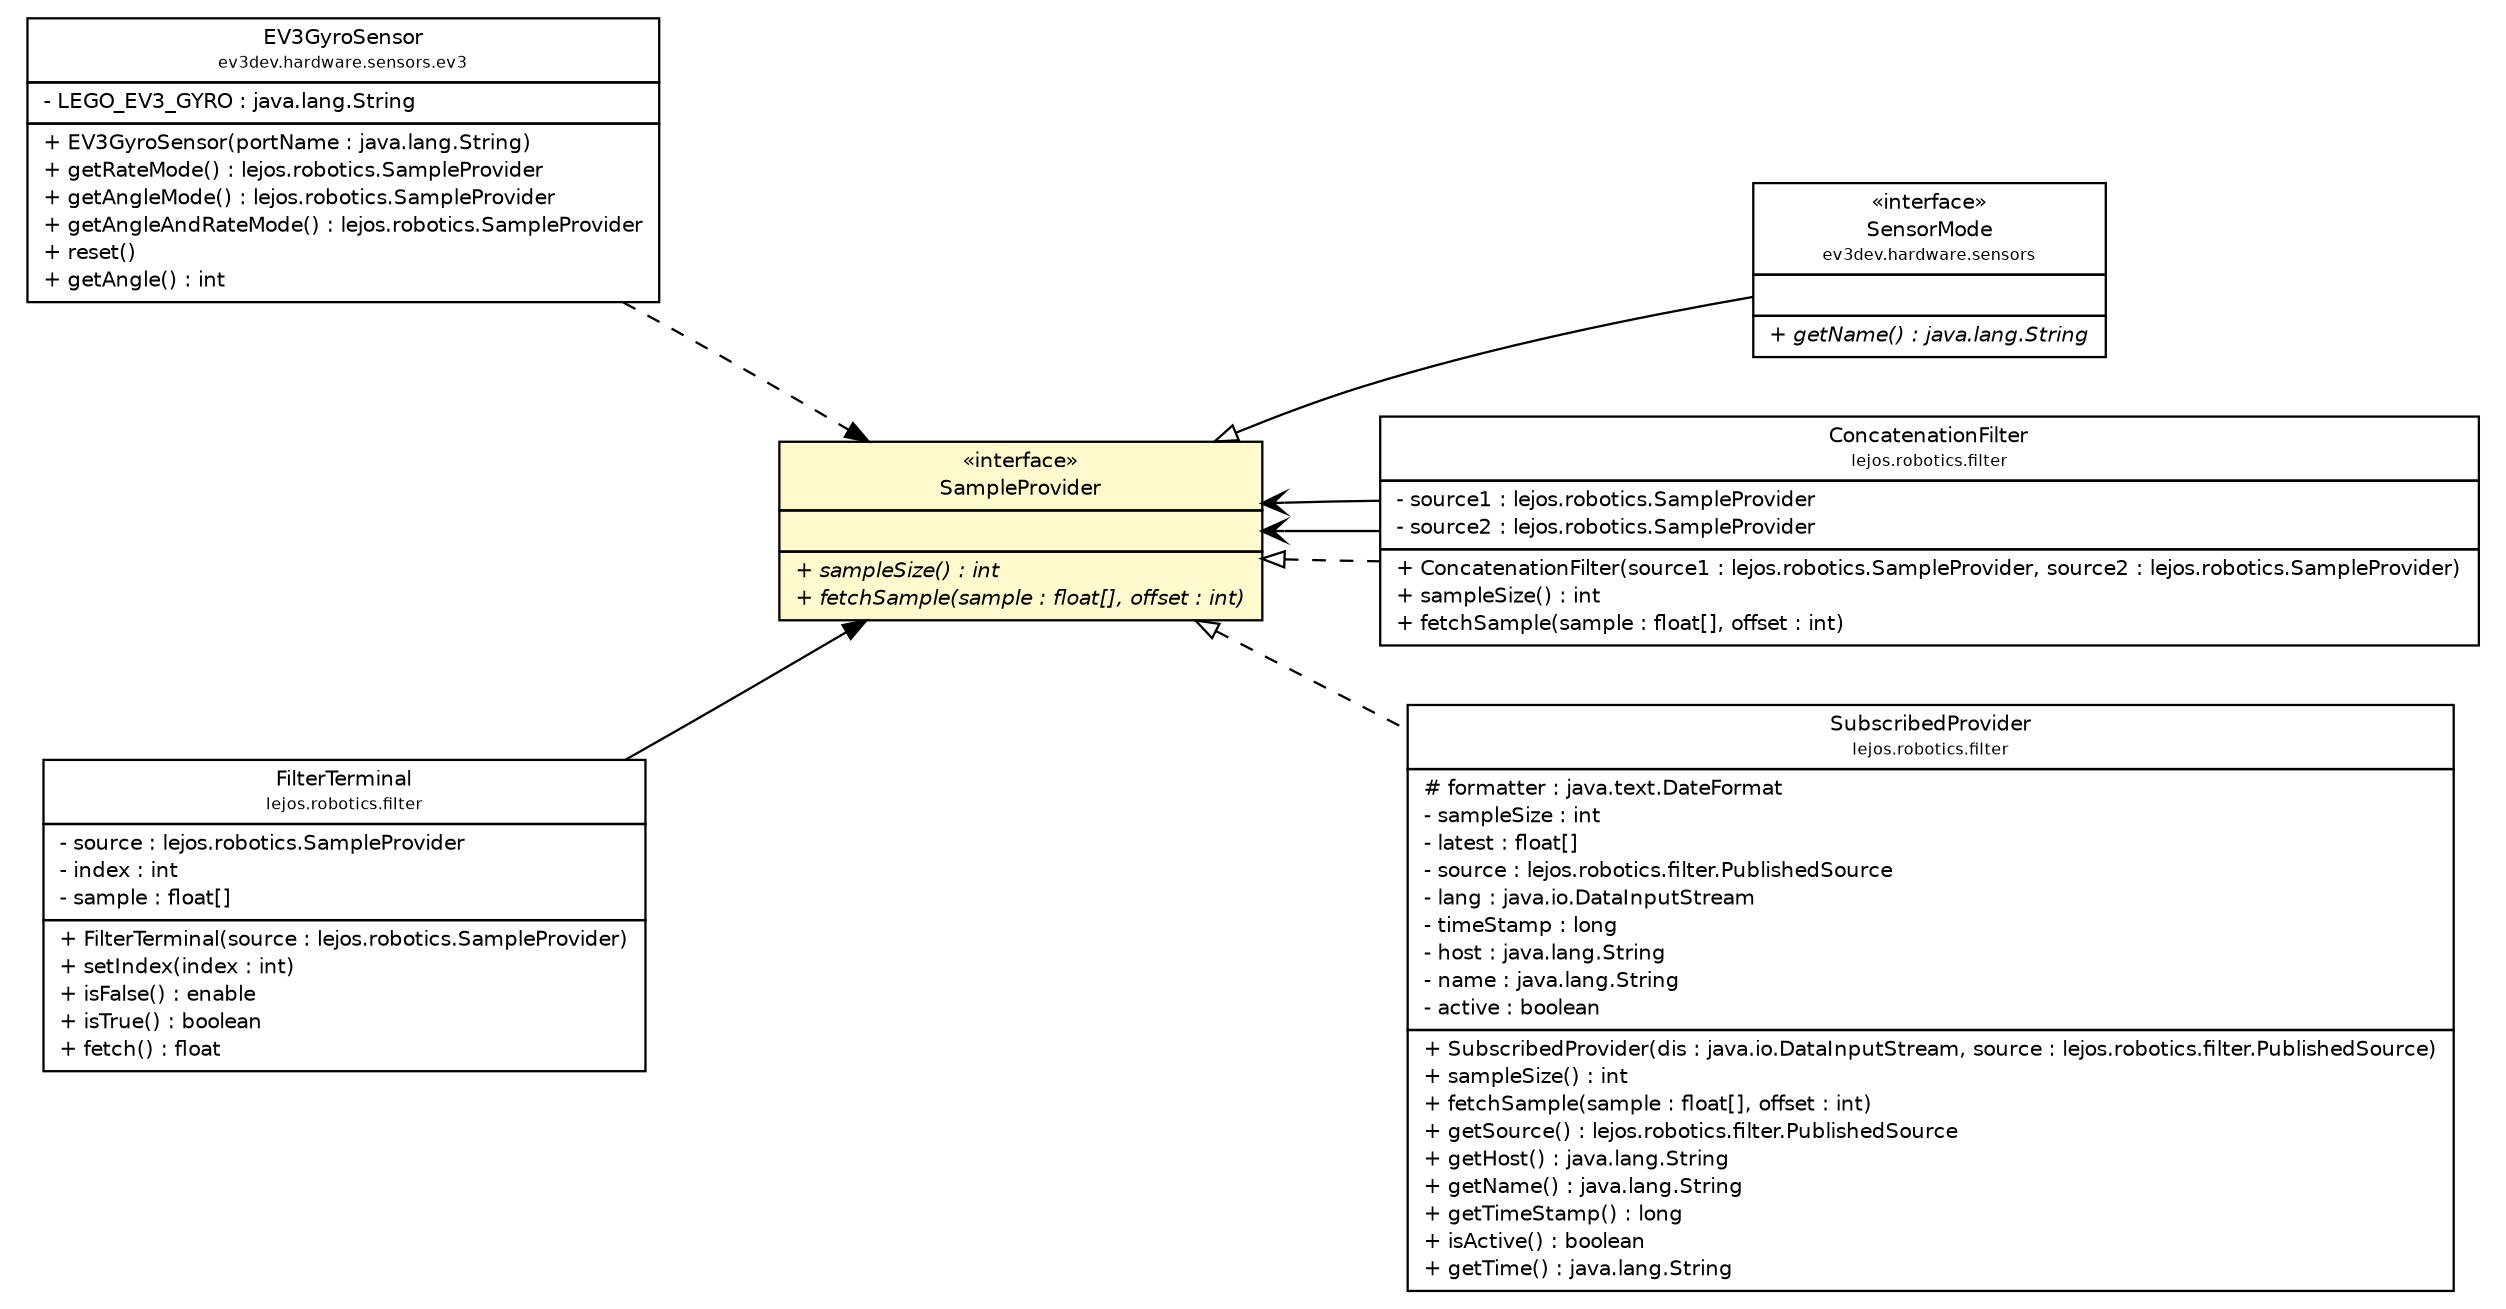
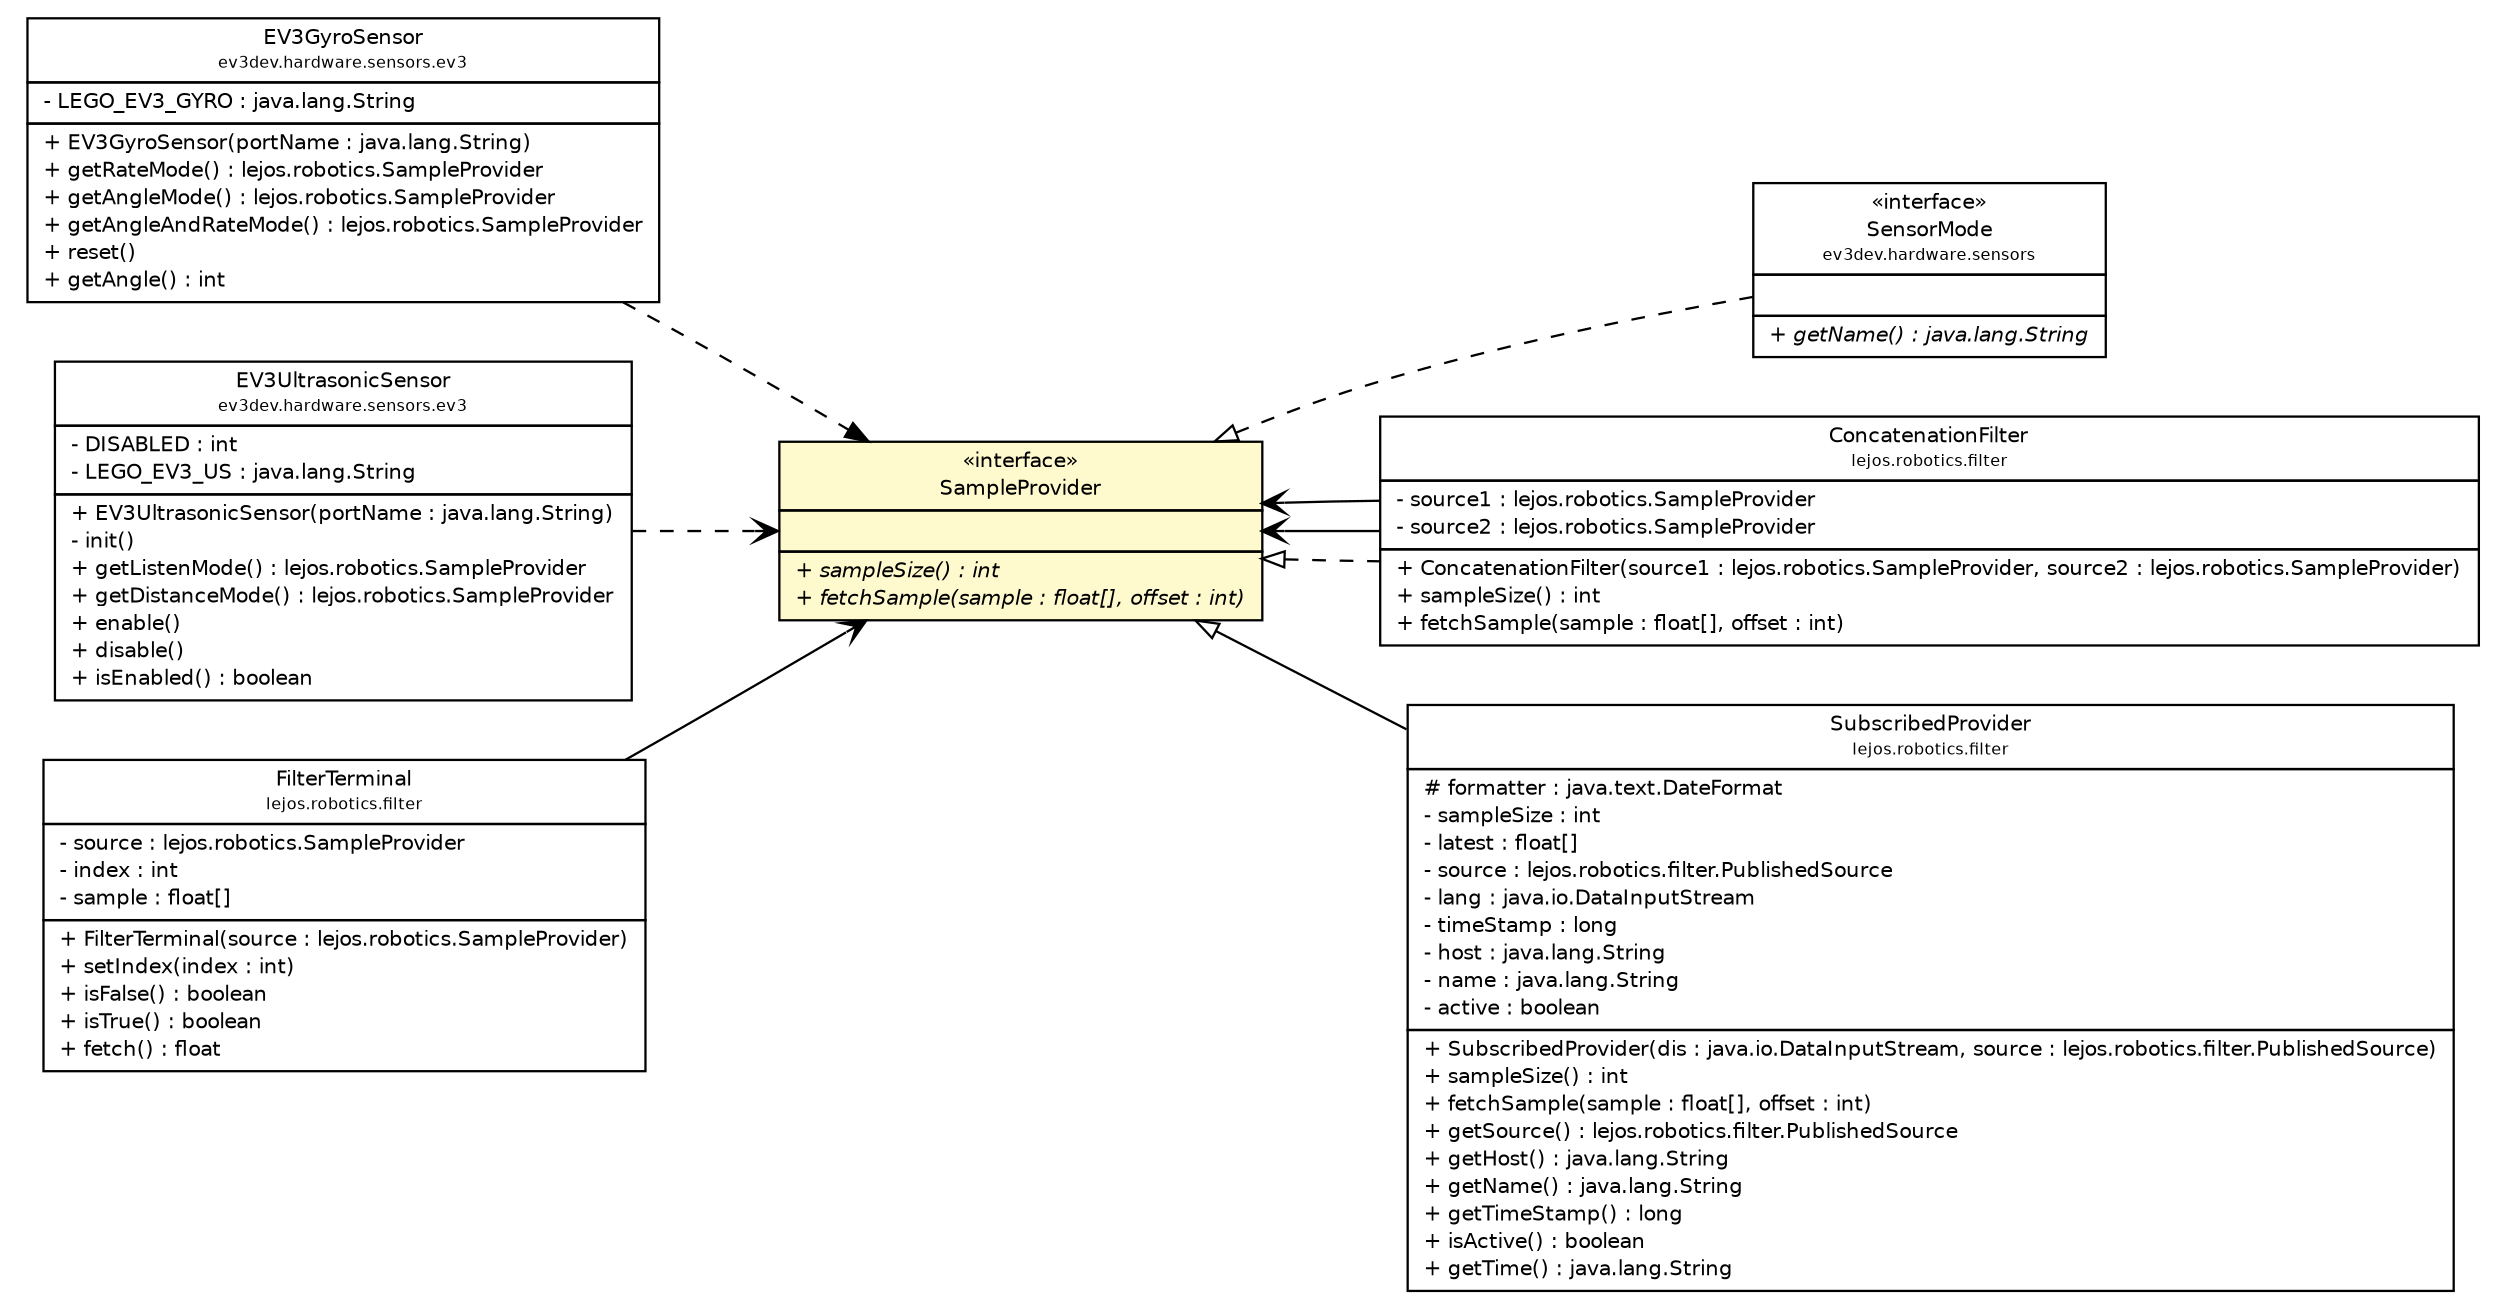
edge "SensorMode" -> "SampleProvider": style solid -> dashed
node "EV3UltrasonicSensor": added
edge "SubscribedProvider" -> "SampleProvider": style dashed -> solid
edge "FilterTerminal" -> "SampleProvider": arrowhead normal -> open
node "FilterTerminal": text "+ isFalse() : enable" -> "+ isFalse() : boolean"
